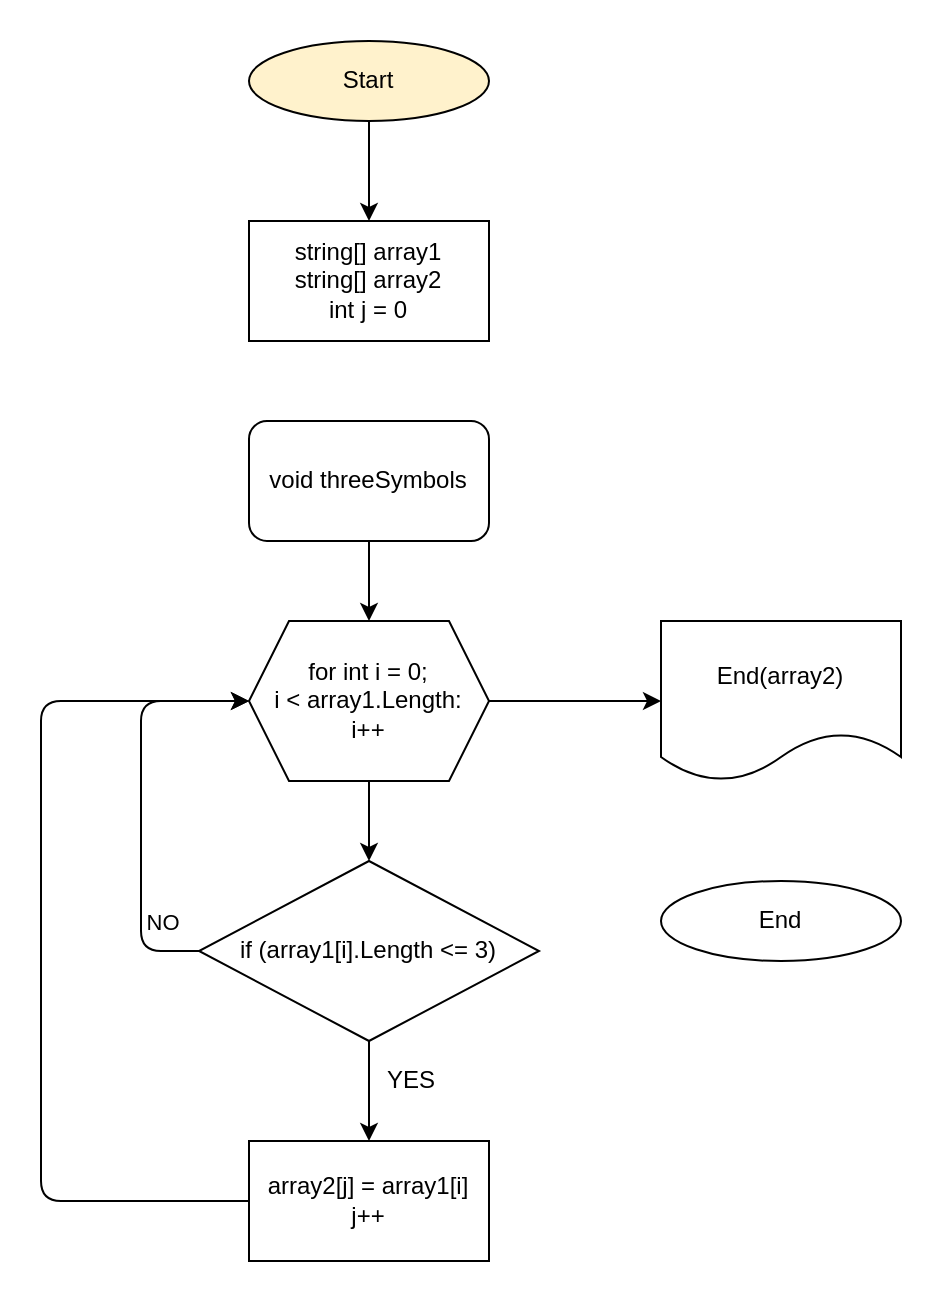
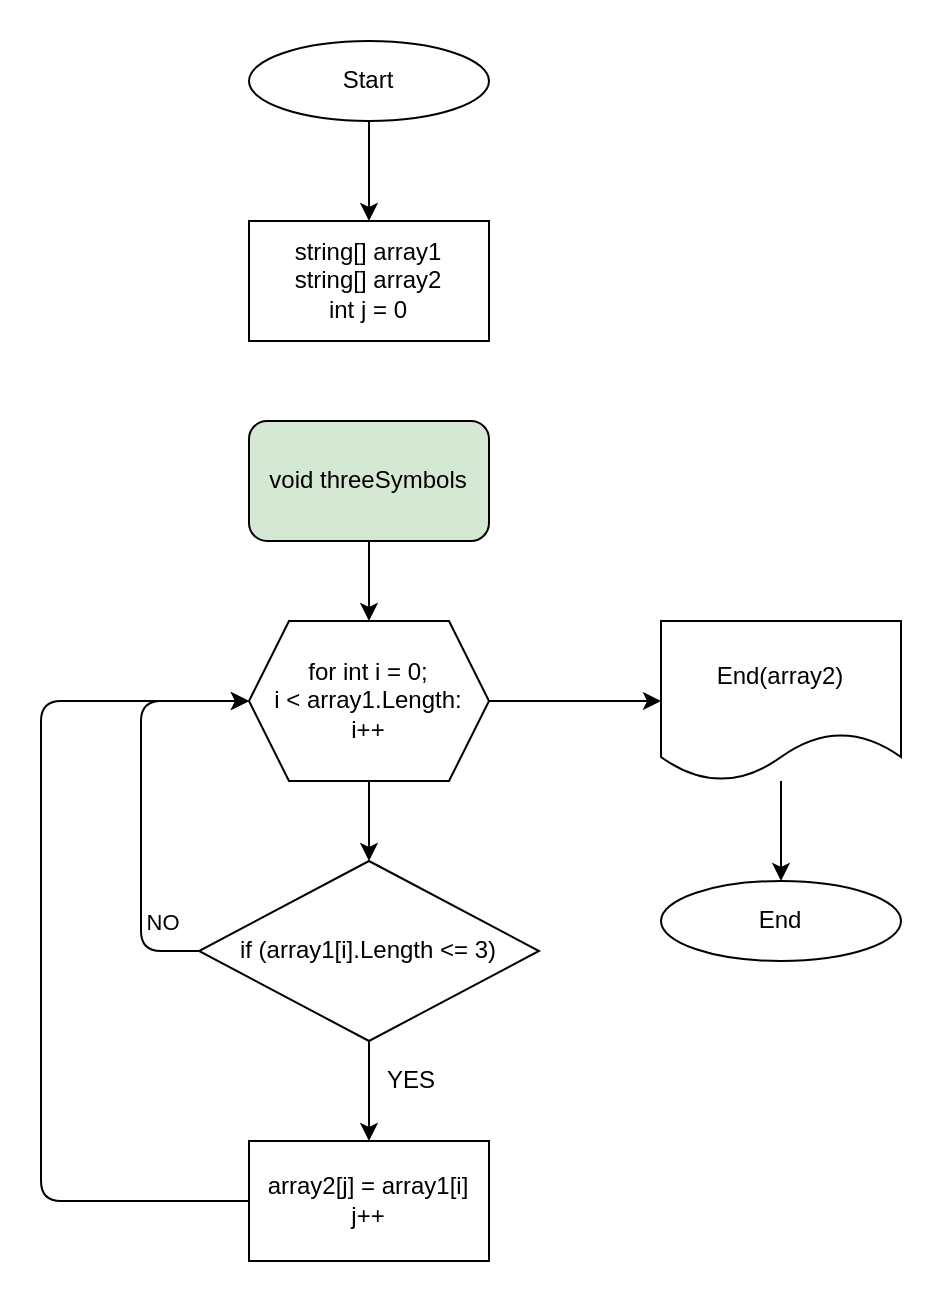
node "Start": fillcolor #fff2cc -> #ffffff
node "void threeSymbols": fillcolor #ffffff -> #d5e8d4
edge "End(array2)" -> "End": added
